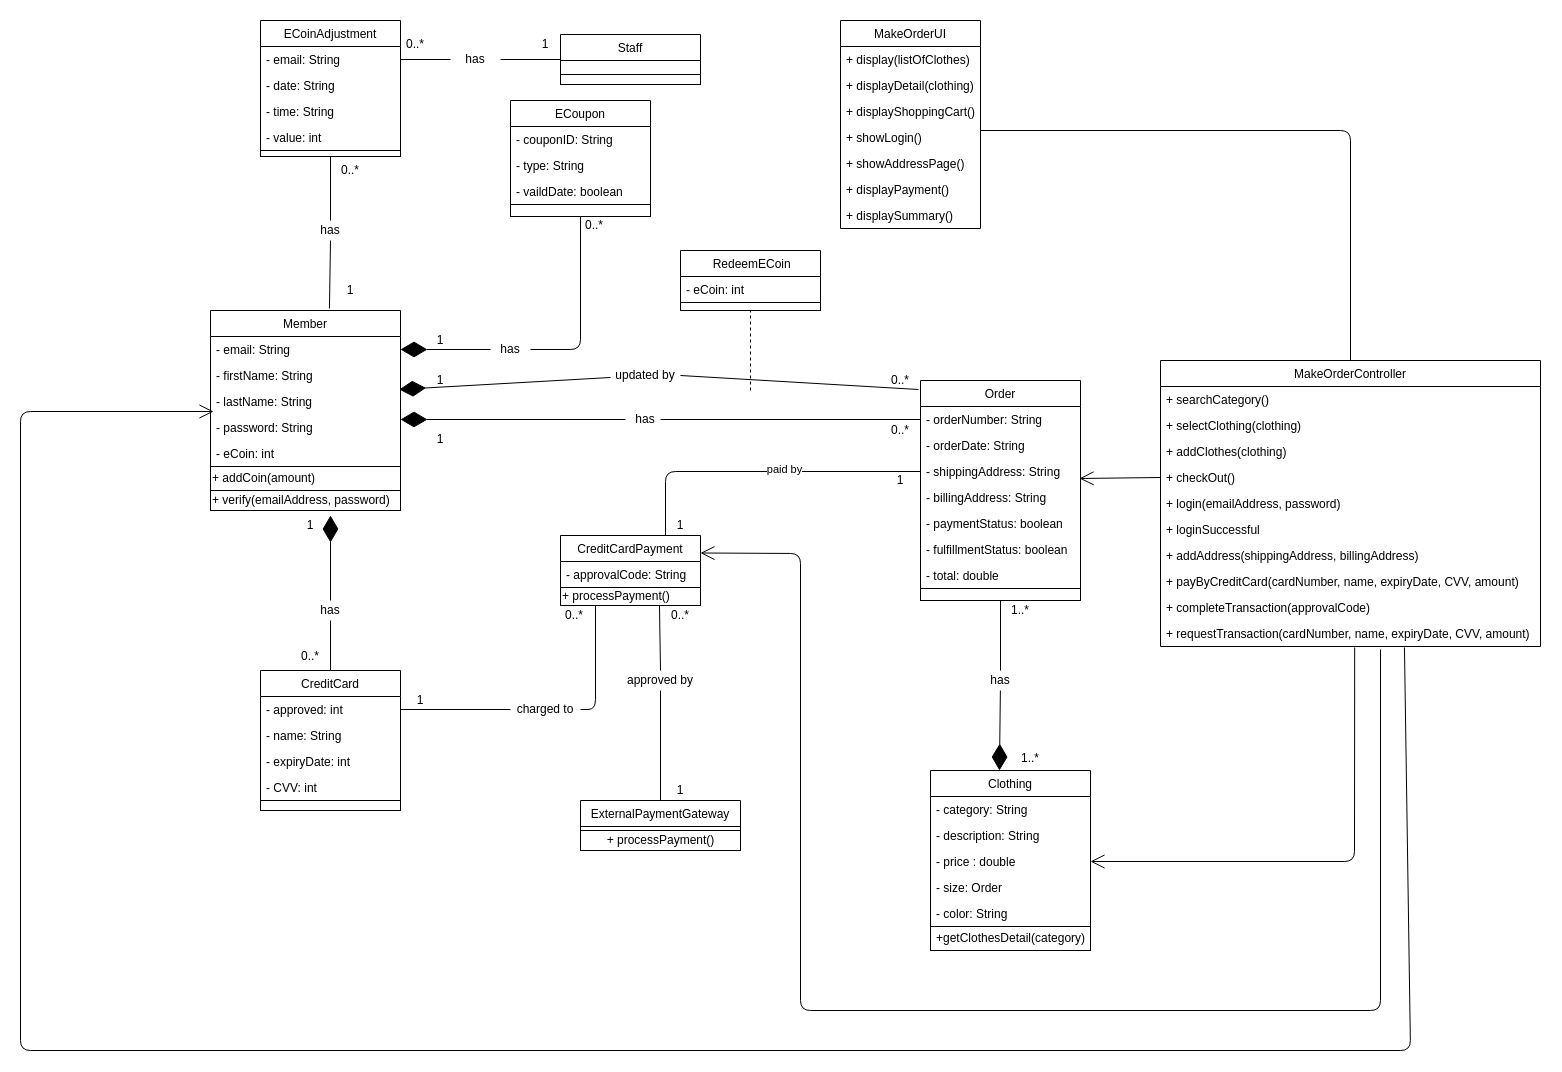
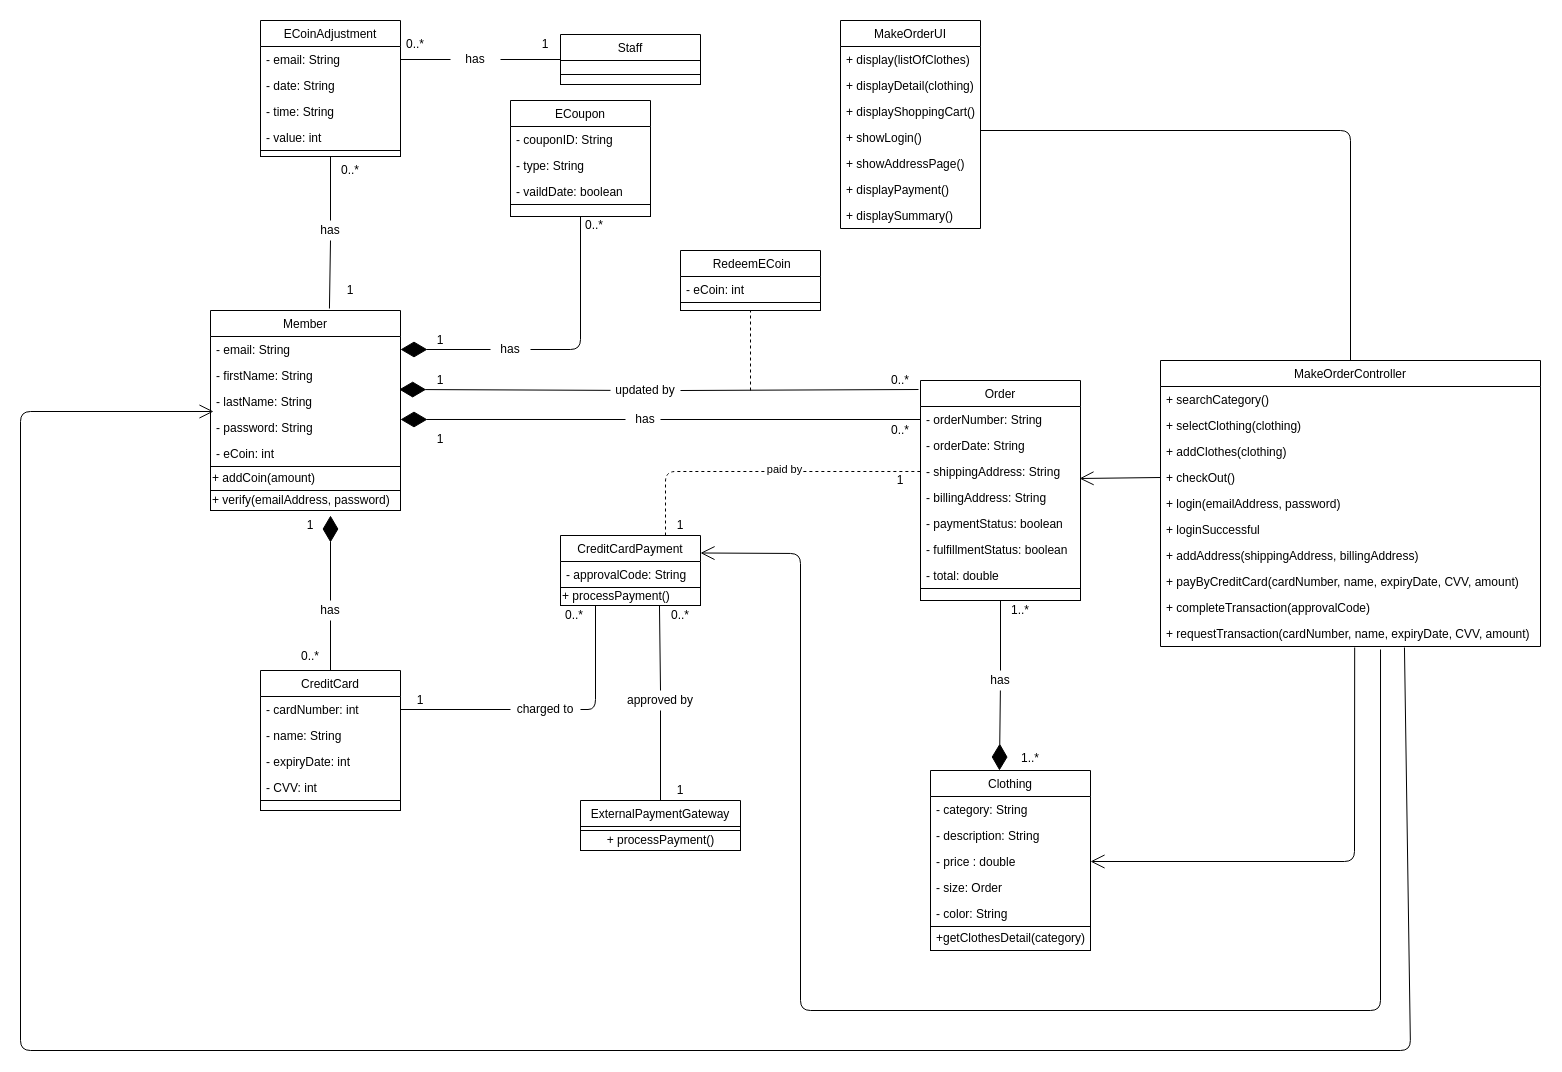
node "updated by": moved (646, 376) -> (646, 391)
edge "- shippingAddress: String" -- "CreditCardPayment": style solid -> dashed
node "approved by": moved (661, 681) -> (661, 701)
node "- approved: int": label "- approved: int" -> "- cardNumber: int"
